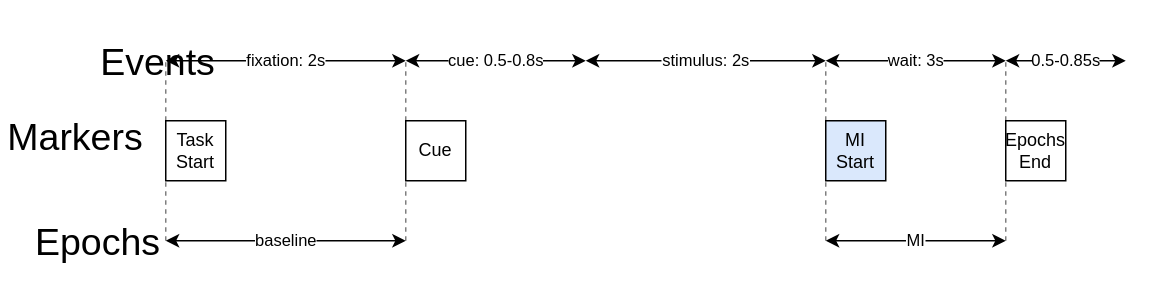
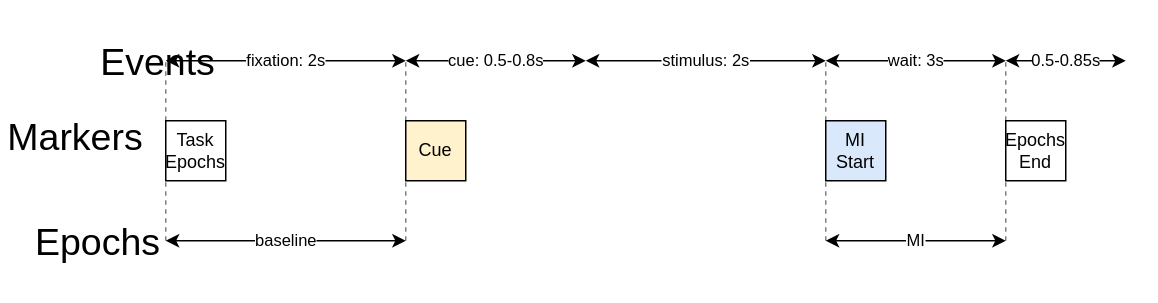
node "Task Start": label "Task Start" -> "Task Epochs"
node "Cue": fillcolor #ffffff -> #fff2cc
